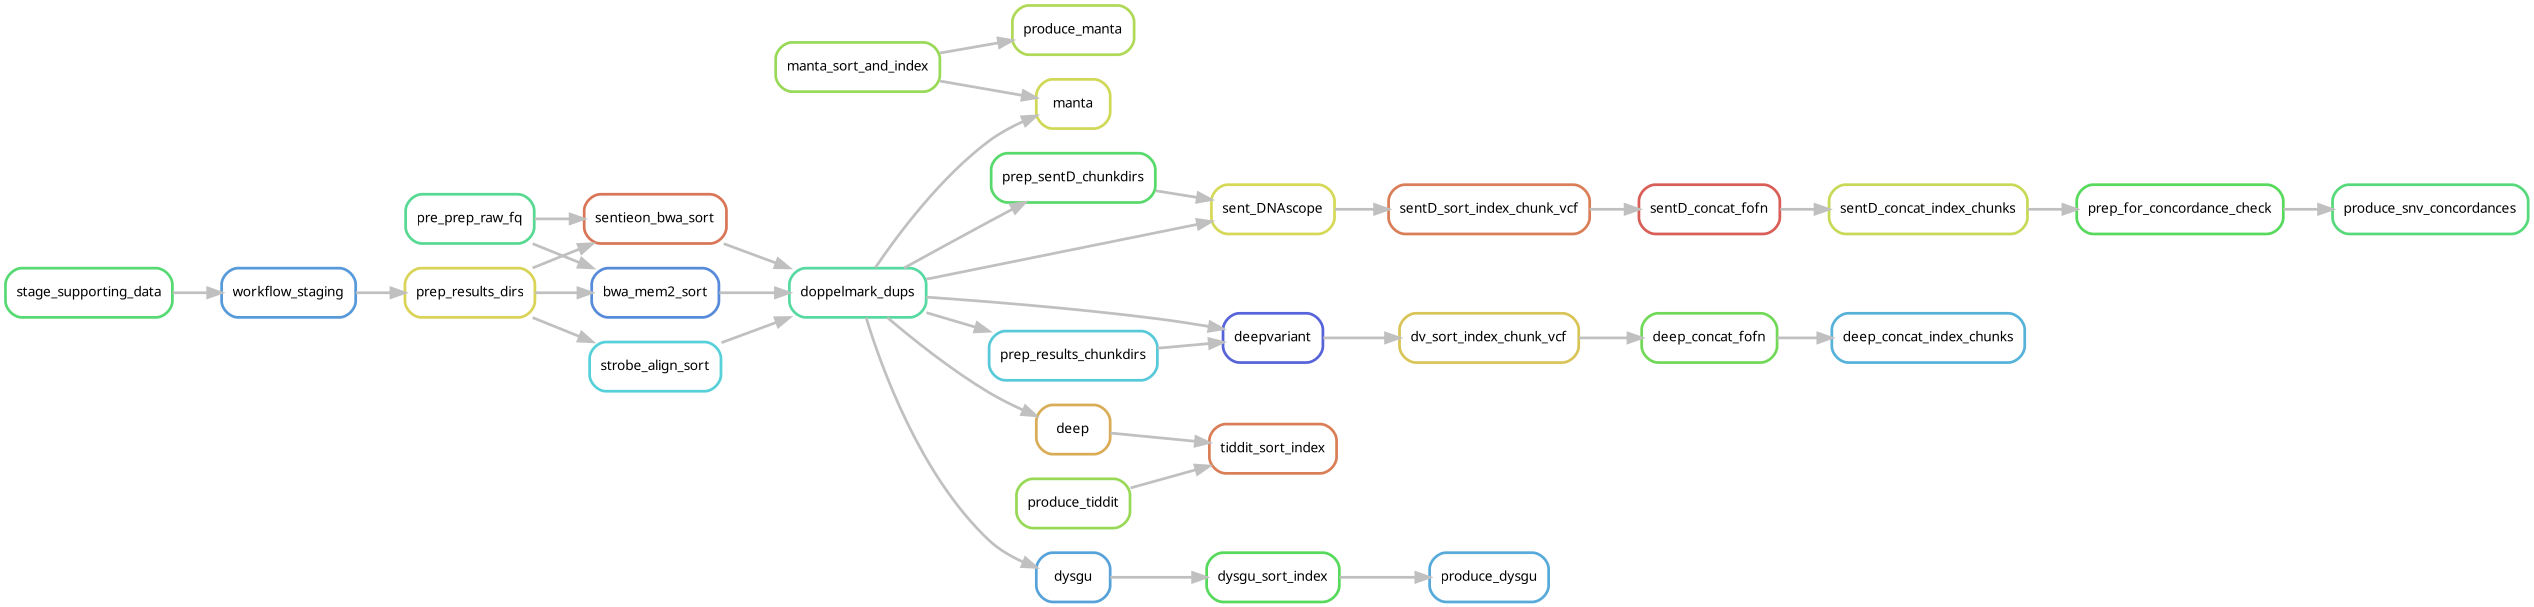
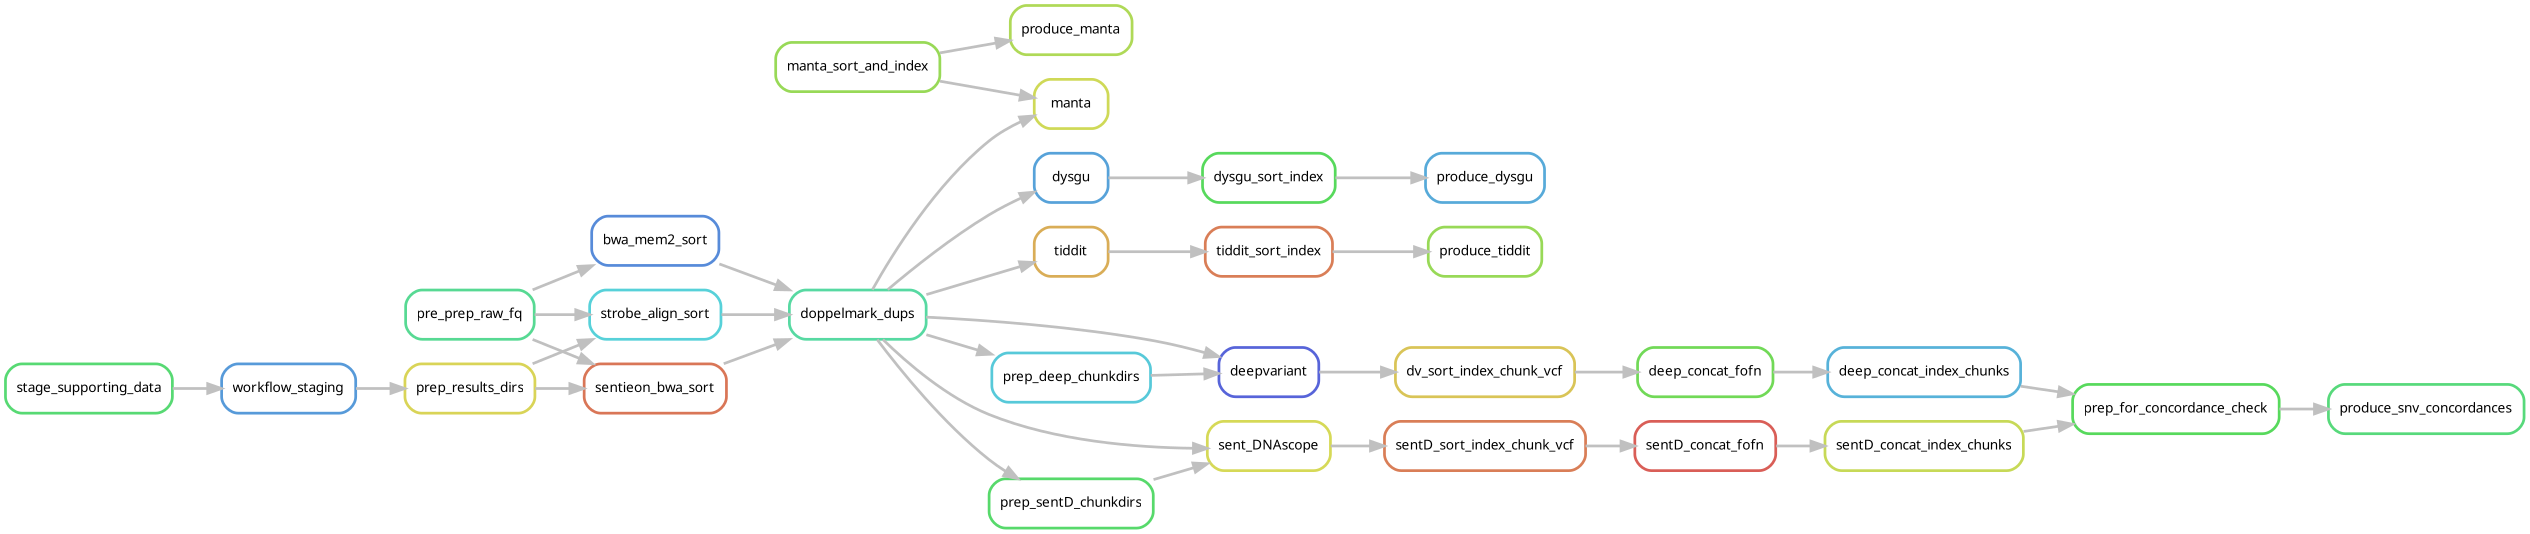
edge "prep_results_dirs" -> "bwa_mem2_sort": removed
edge "pre_prep_raw_fq" -> "strobe_align_sort": added
node "prep_results_chunkdirs": label "prep_results_chunkdirs" -> "prep_deep_chunkdirs"
edge "deep_concat_index_chunks" -> "prep_for_concordance_check": added
node "deep": label "deep" -> "tiddit"
edge "produce_tiddit" -> "tiddit_sort_index": reversed
